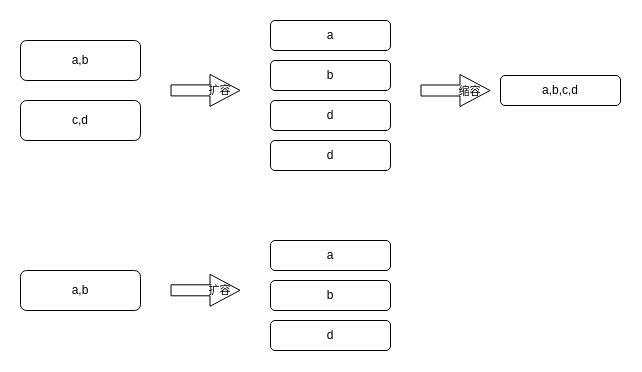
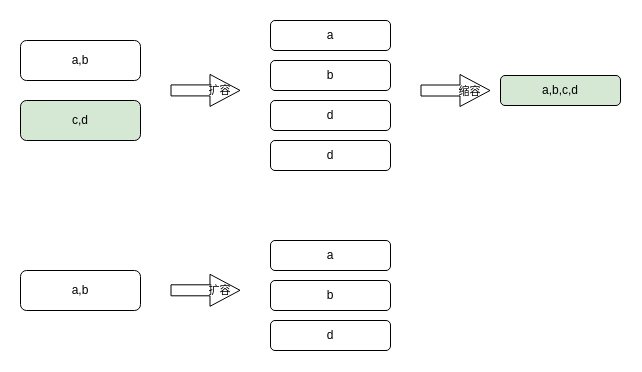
node "a,b,c,d": fillcolor #ffffff -> #d5e8d4
node "c,d": fillcolor #ffffff -> #d5e8d4
